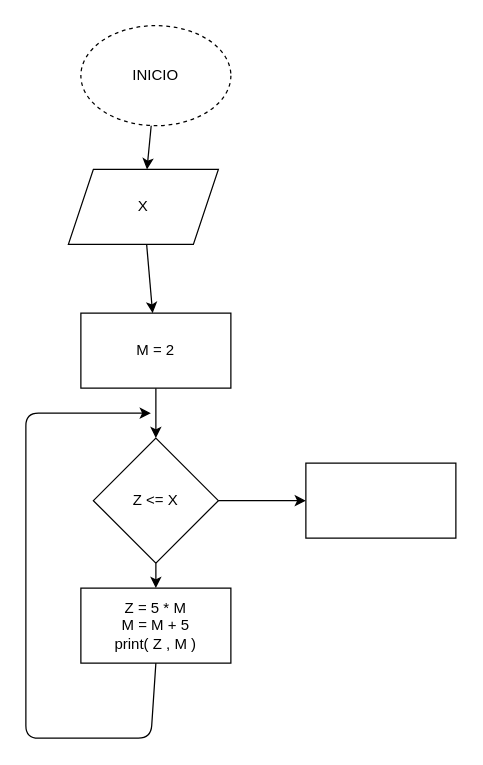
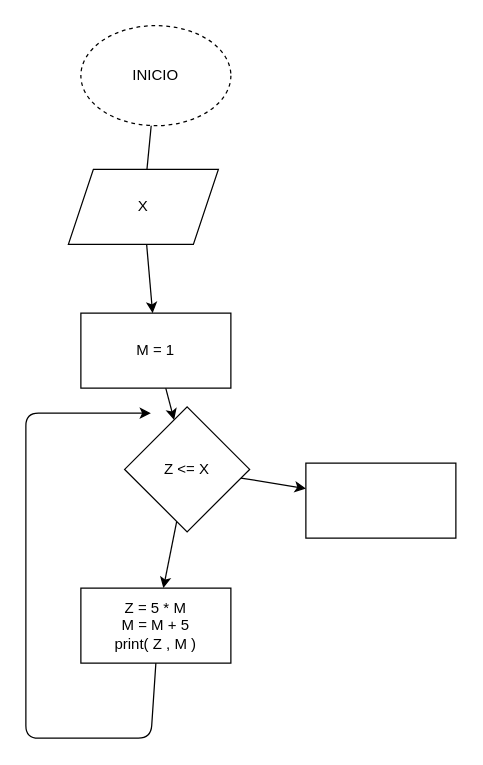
edge "INICIO" -> "X": arrowhead classic -> none
node "M = 2": label "M = 2" -> "M = 1"
node "Z <= X": moved (156, 501) -> (187, 469)
